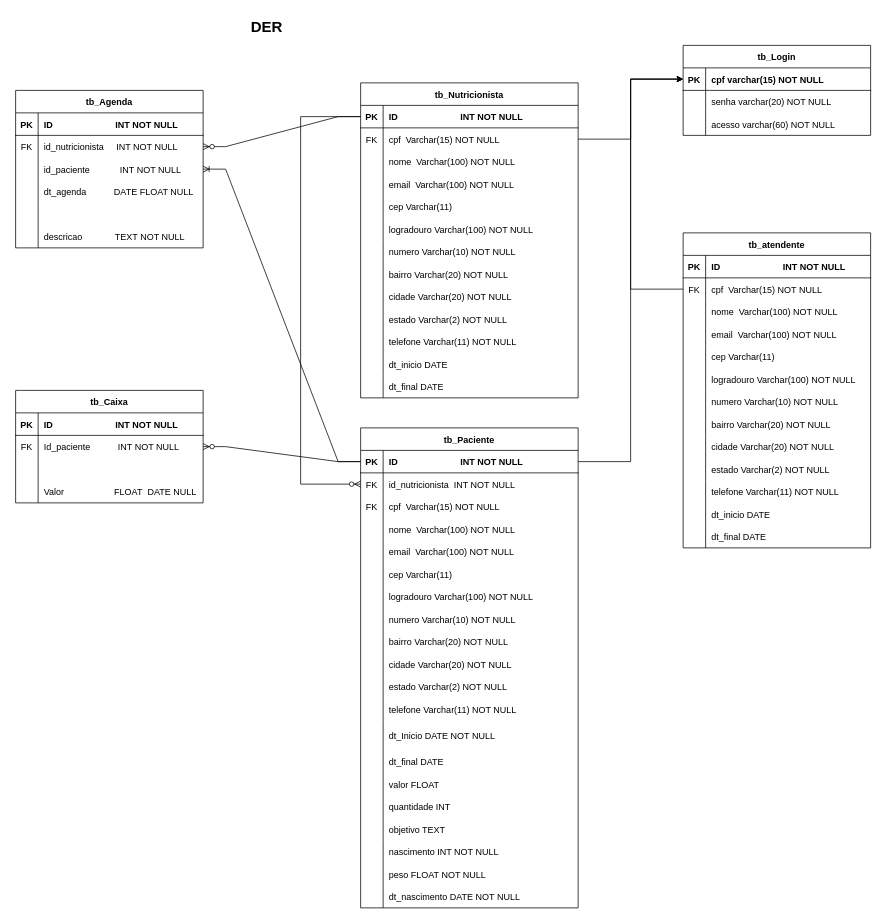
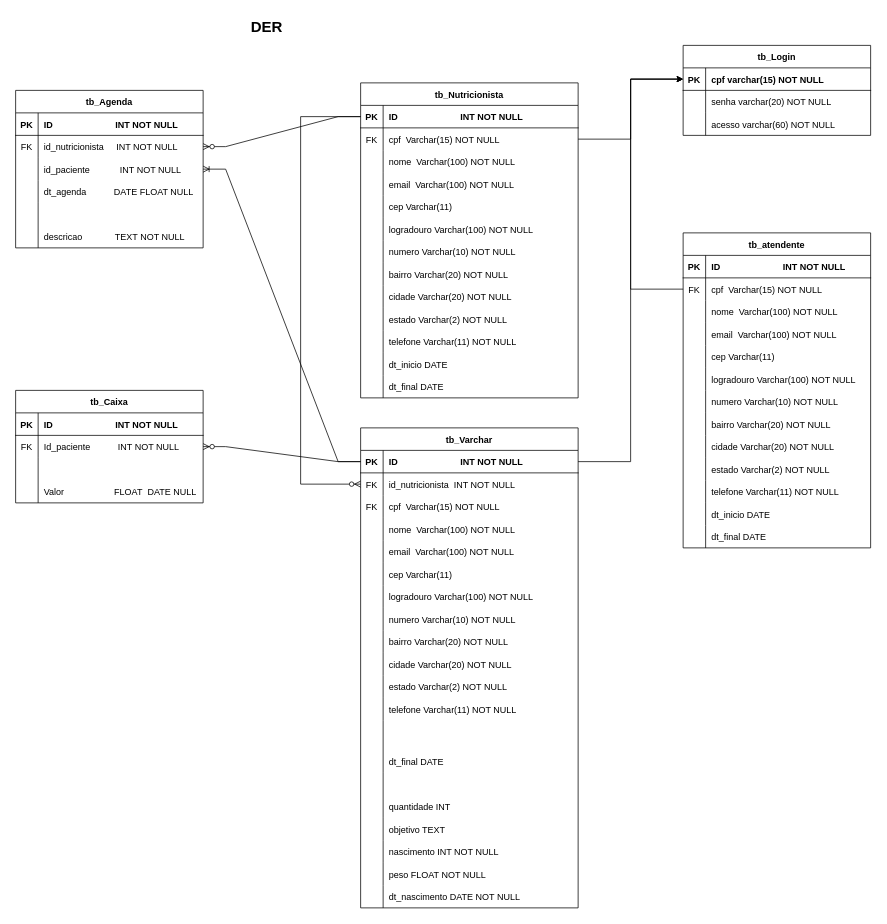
node "tb_Paciente": label "tb_Paciente" -> "tb_Varchar"
node "dt_Inicio DATE NOT NULL": removed
node "valor FLOAT": removed
